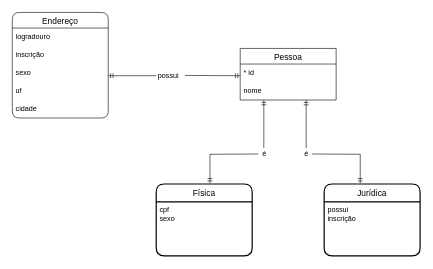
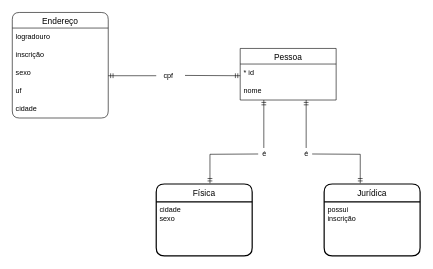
node "possui": label "possui" -> "cpf"
node "cpf sexo": label "cpf sexo" -> "cidade sexo"
